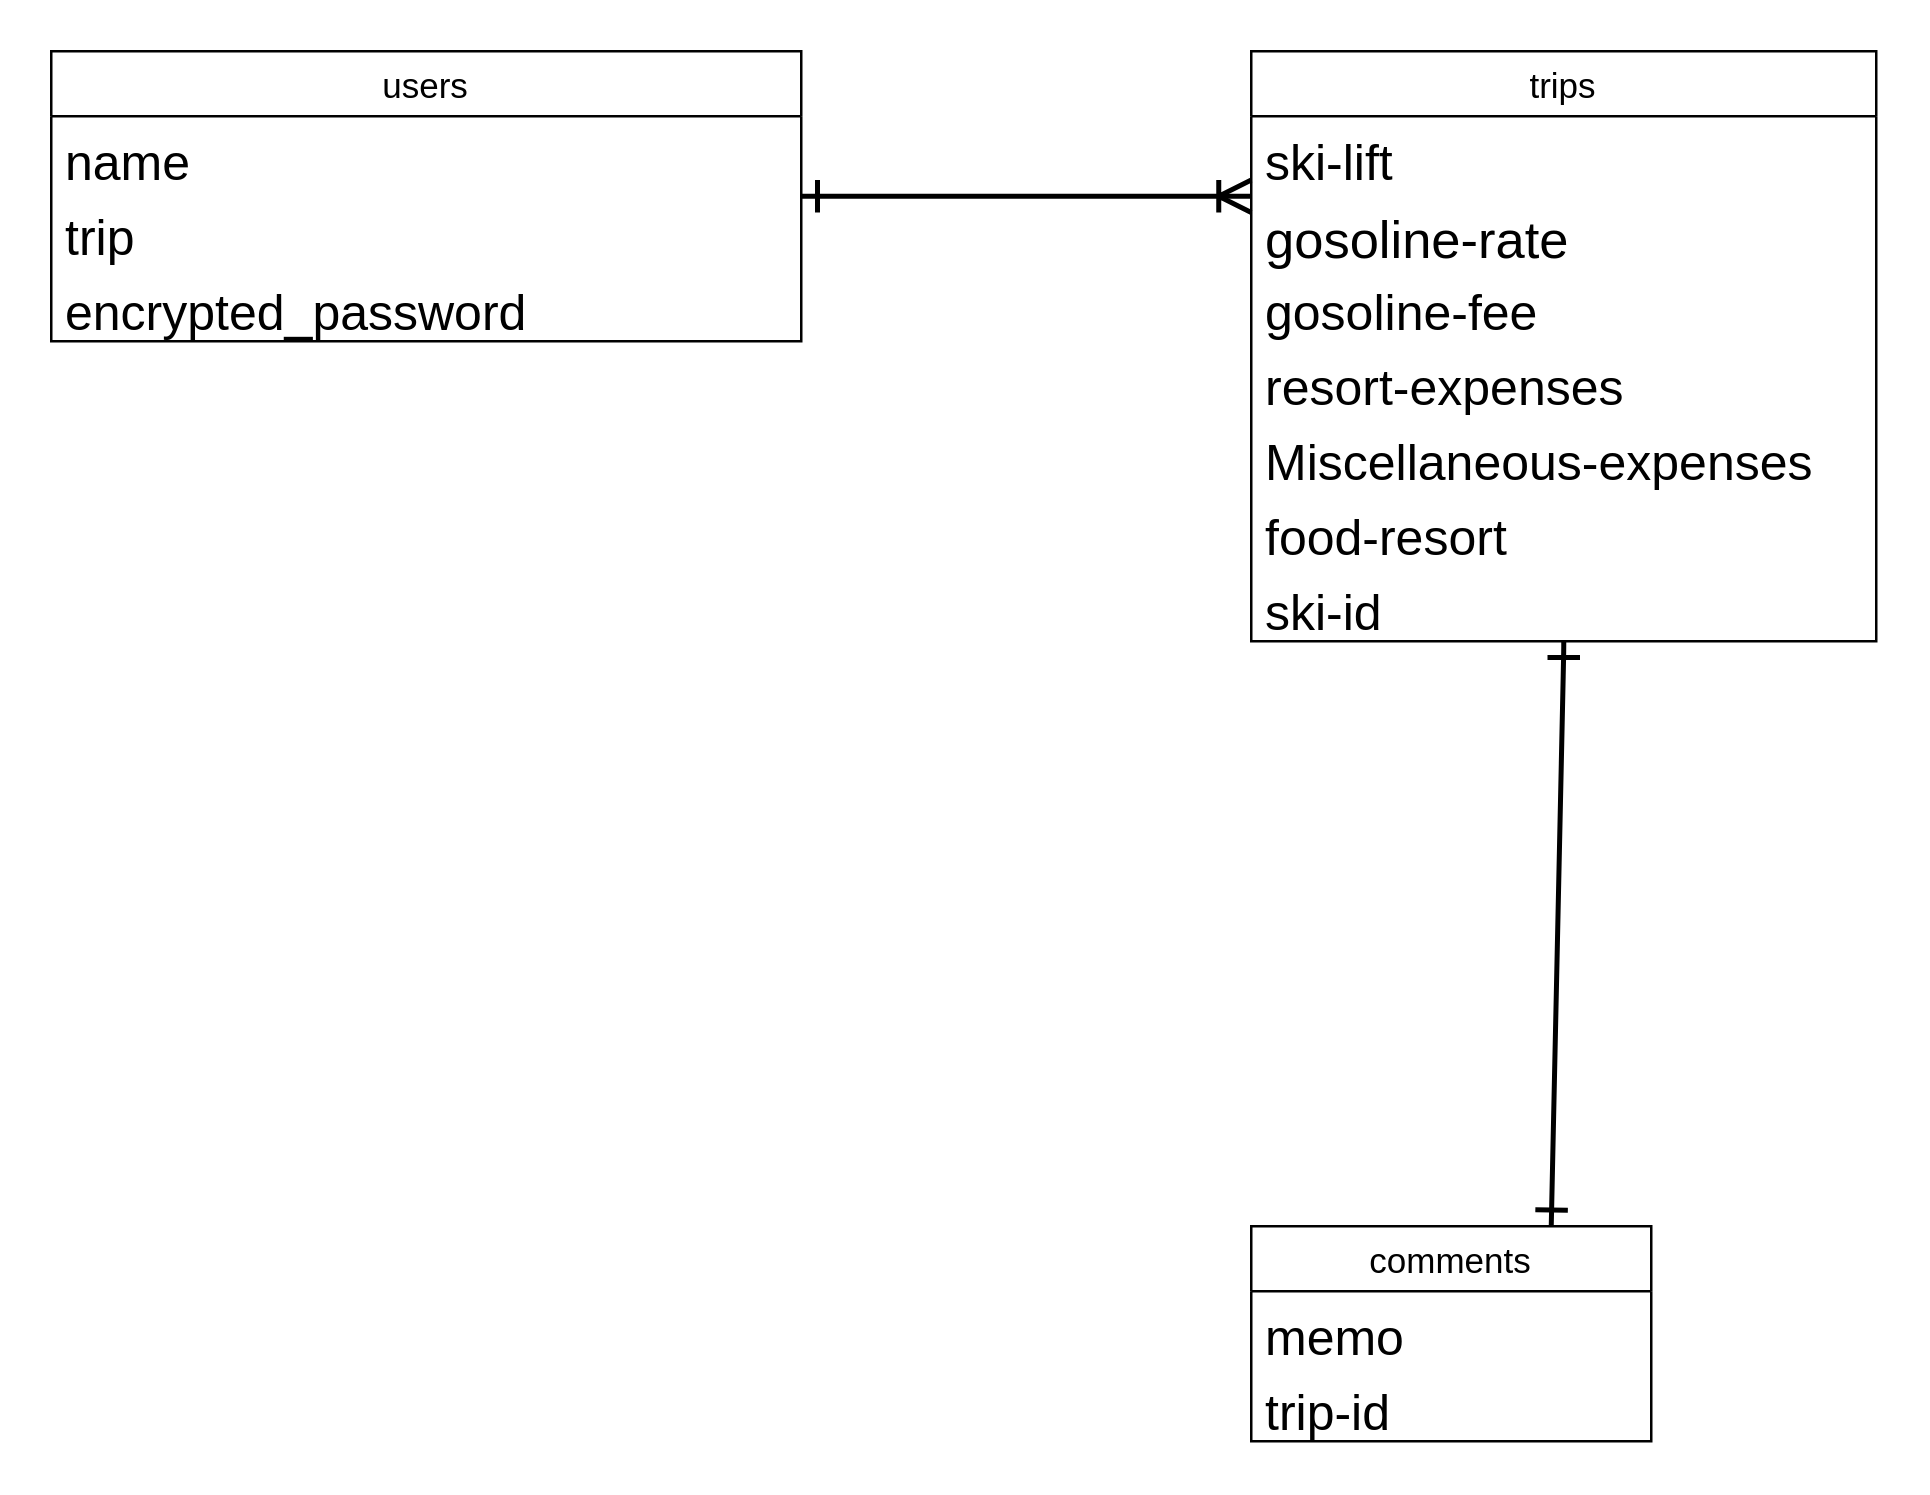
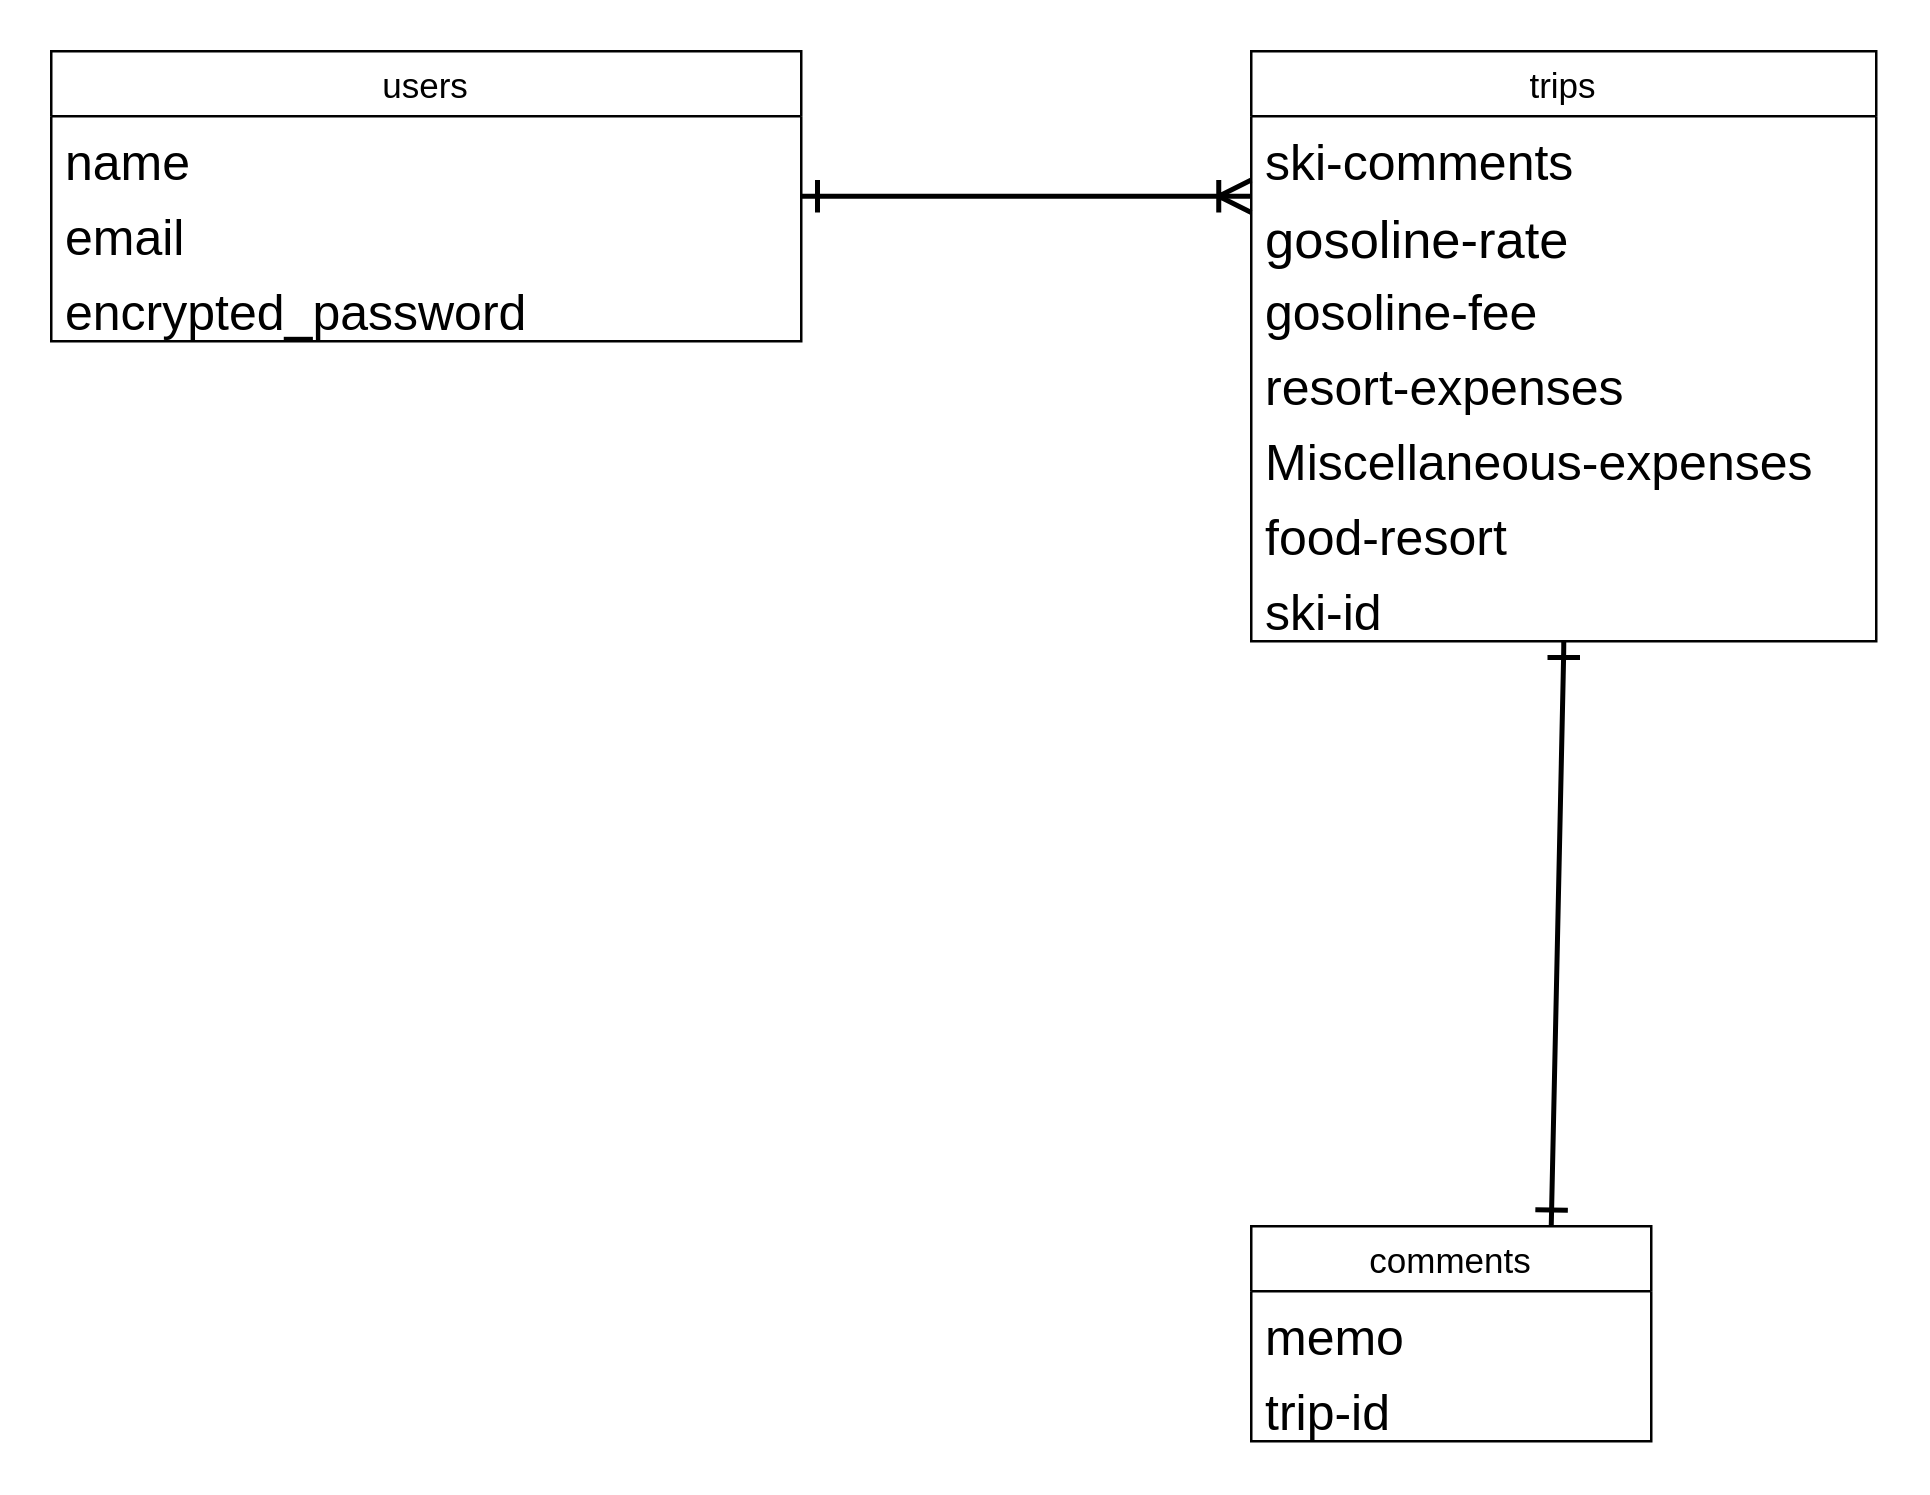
node "ski-lift": label "ski-lift" -> "ski-comments"
node "trip": label "trip" -> "email"
